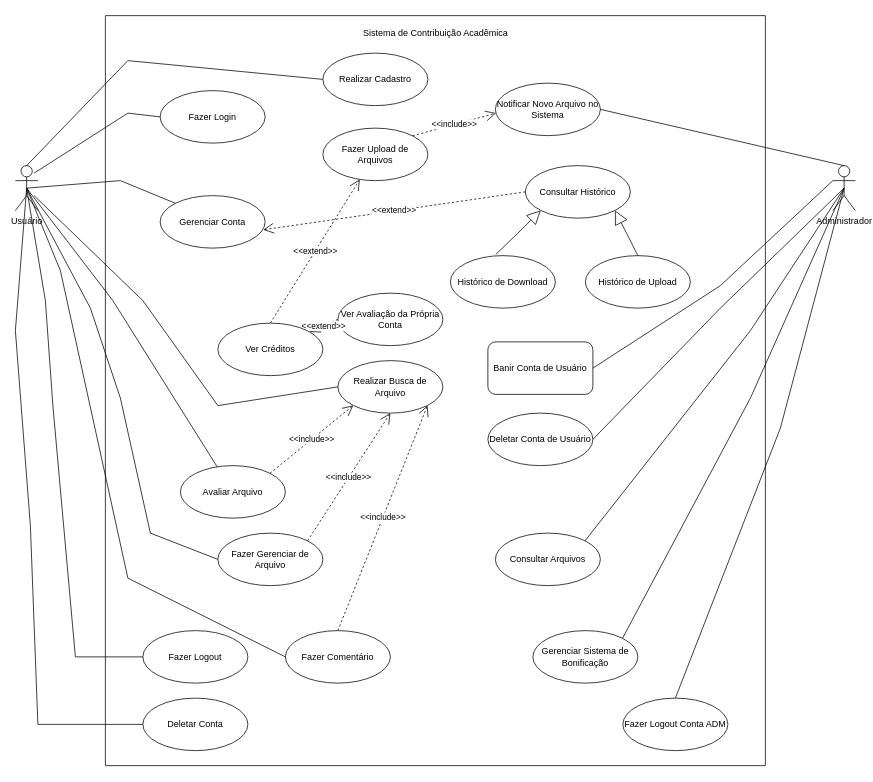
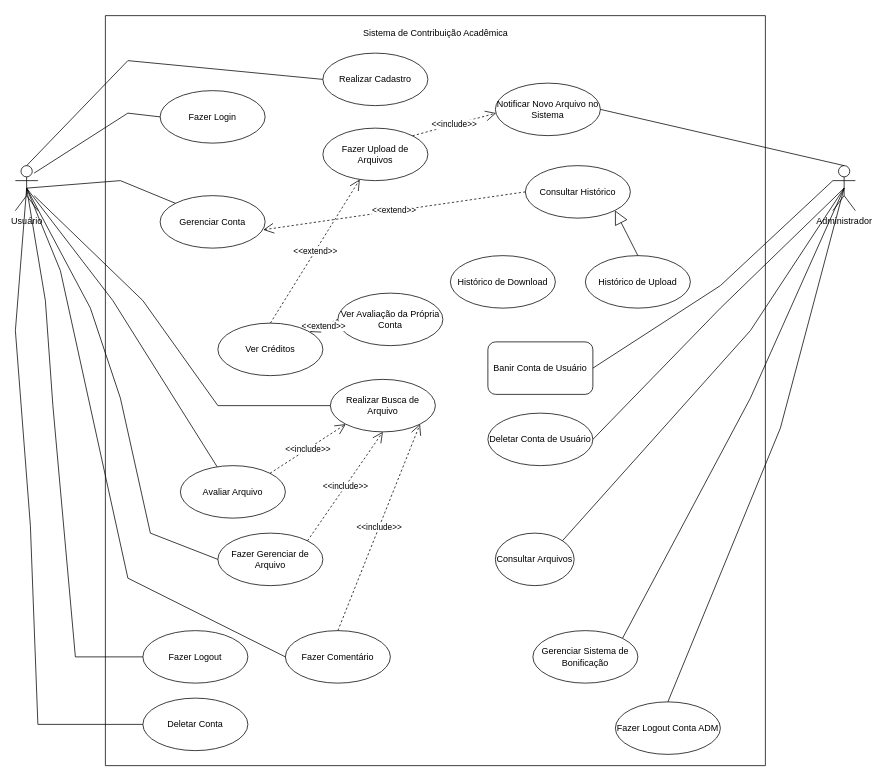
edge "Histórico de Download" -> "Consultar Histórico": removed
node "Realizar Busca de Arquivo": moved (390, 387) -> (383, 405)
node "Consultar Arquivos": size 105x53 -> 79x53
node "Fazer Logout Conta ADM": moved (675, 724) -> (668, 728)
